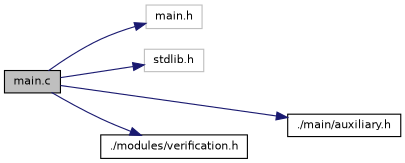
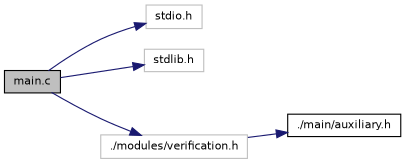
node "main.h": label "main.h" -> "stdio.h"
edge "main.c" -> "./main/auxiliary.h": now "./modules/verification.h" -> "./main/auxiliary.h"
node "./modules/verification.h": color black -> grey75
